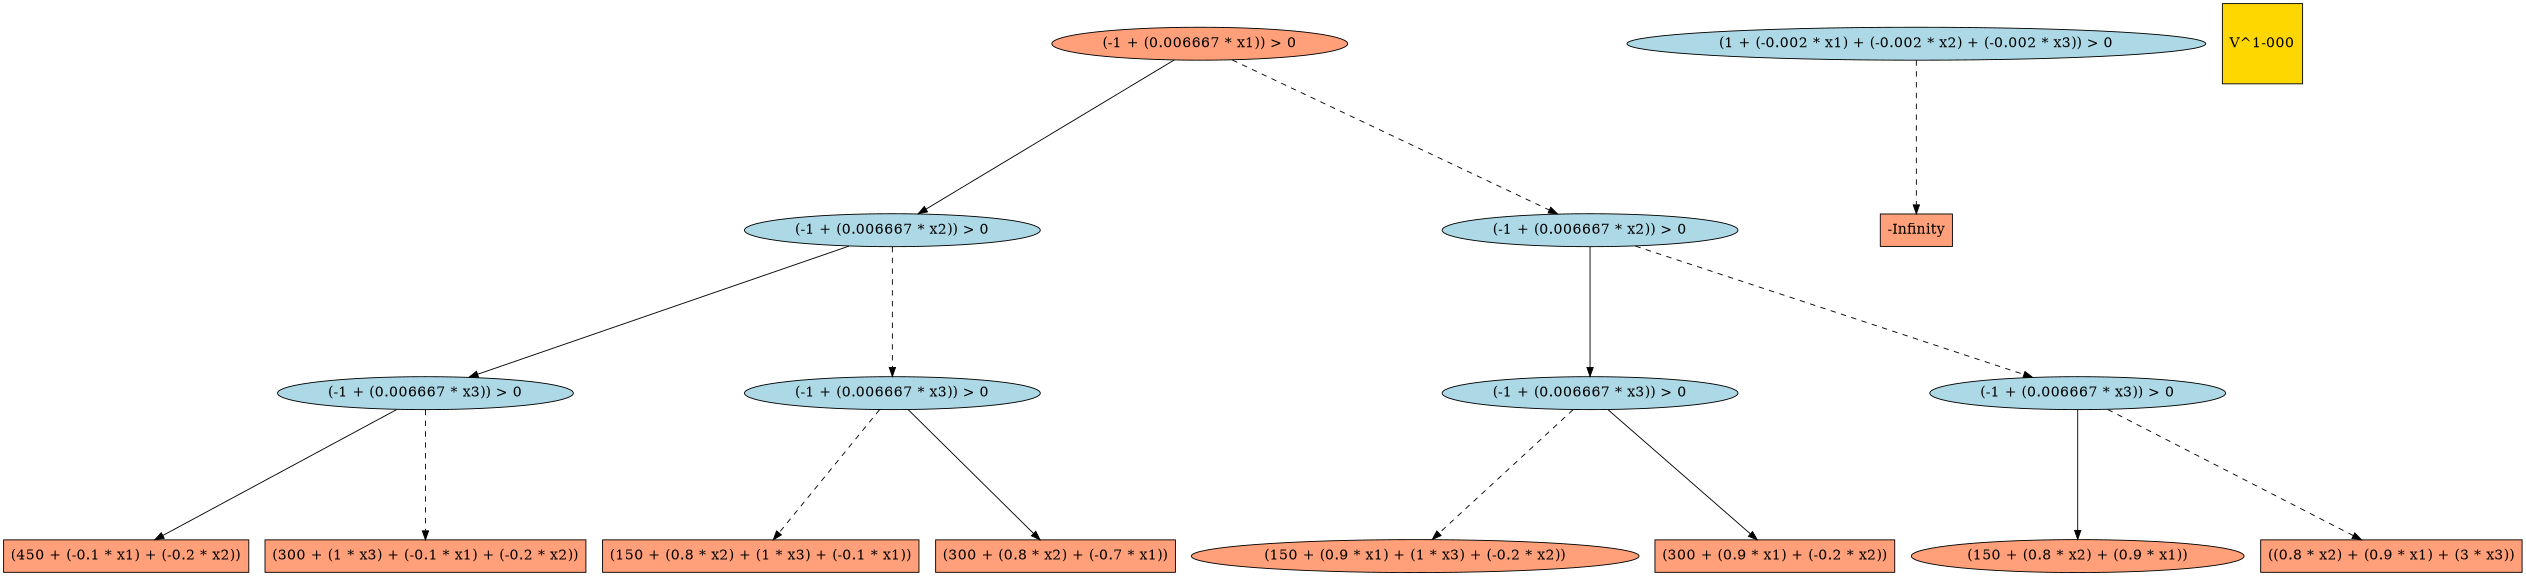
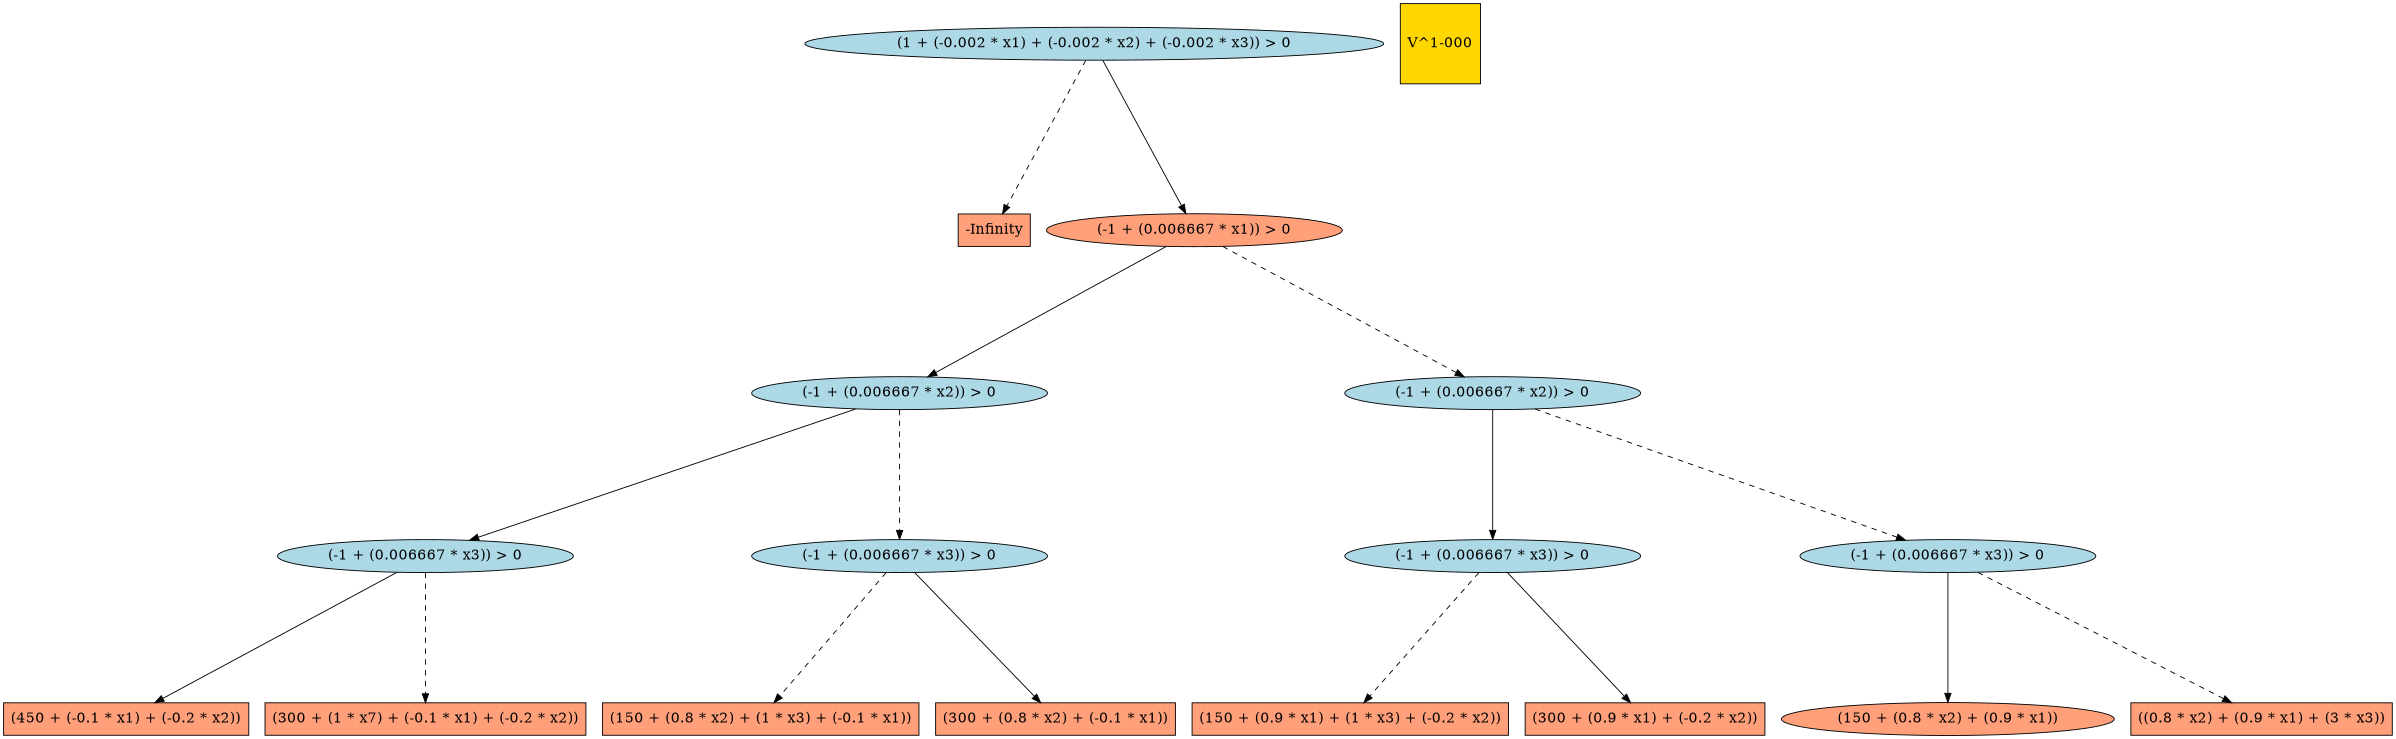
edge "(1 + (-0.002 * x1) + (-0.002 * x2) + (-0.002 * x3)) > 0" -> "(-1 + (0.006667 * x1)) > 0": added
node "(300 + (1 * x3) + (-0.1 * x1) + (-0.2 * x2))": label "(300 + (1 * x3) + (-0.1 * x1) + (-0.2 * x2))" -> "(300 + (1 * x7) + (-0.1 * x1) + (-0.2 * x2))"
node "(300 + (0.8 * x2) + (-0.7 * x1))": label "(300 + (0.8 * x2) + (-0.7 * x1))" -> "(300 + (0.8 * x2) + (-0.1 * x1))"
node "(150 + (0.9 * x1) + (1 * x3) + (-0.2 * x2))": shape ellipse -> box
